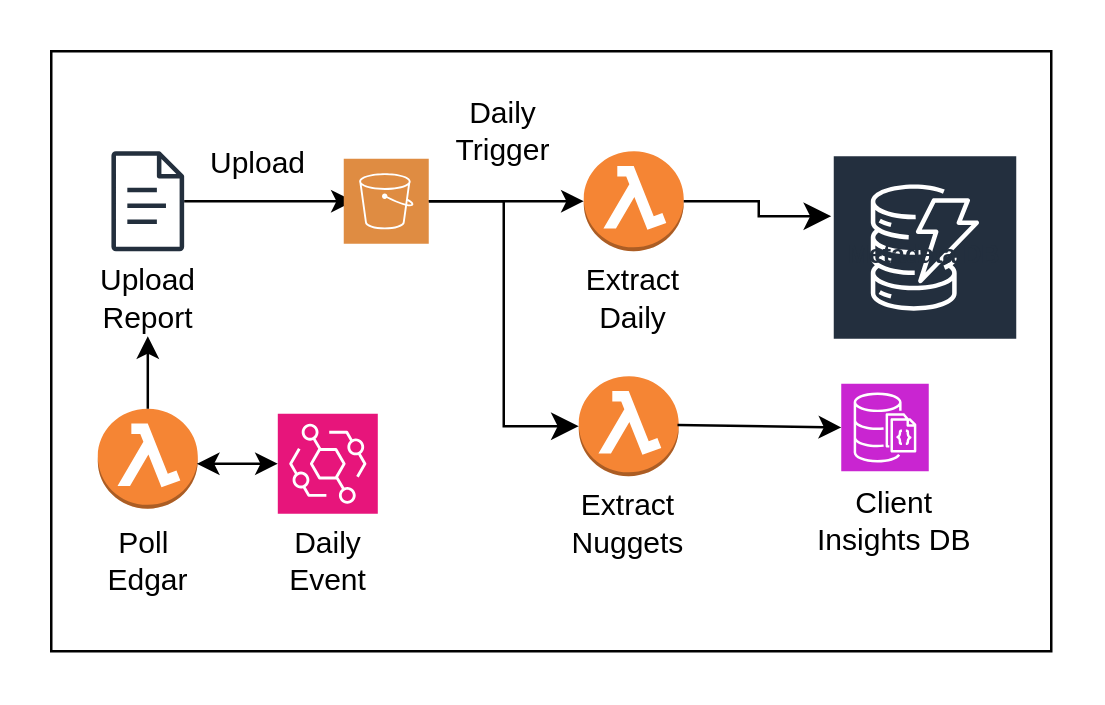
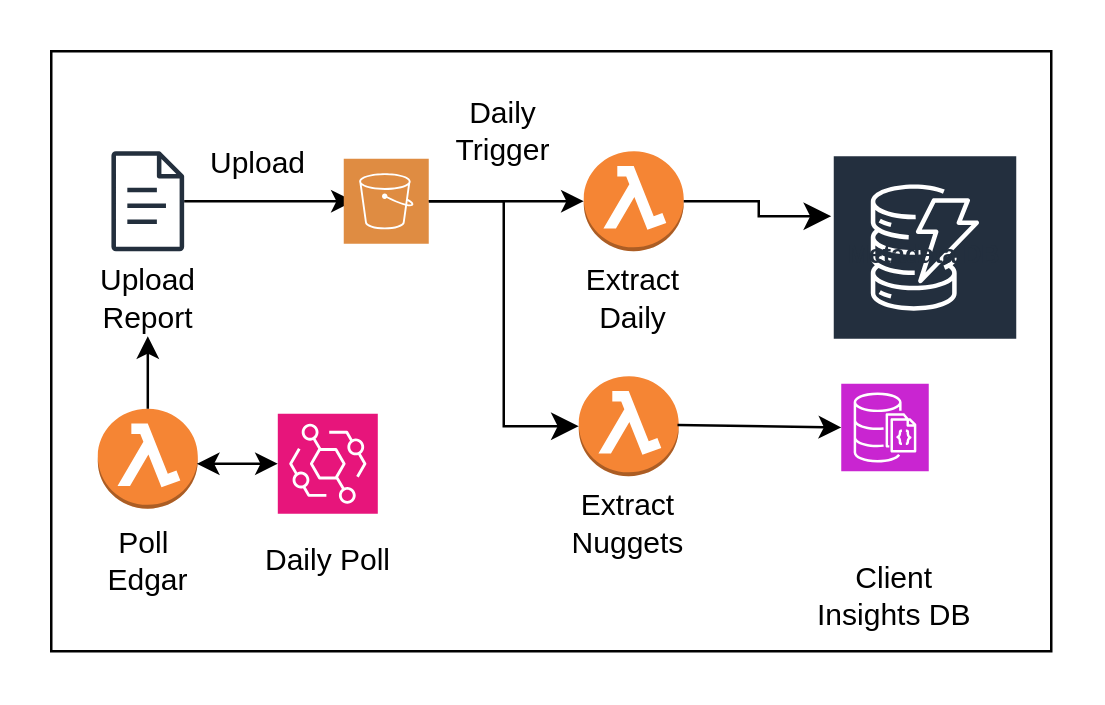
node "Client Insights DB": moved (893, 521) -> (893, 596)
node "Daily Event": label "Daily Event" -> "Daily Poll"
